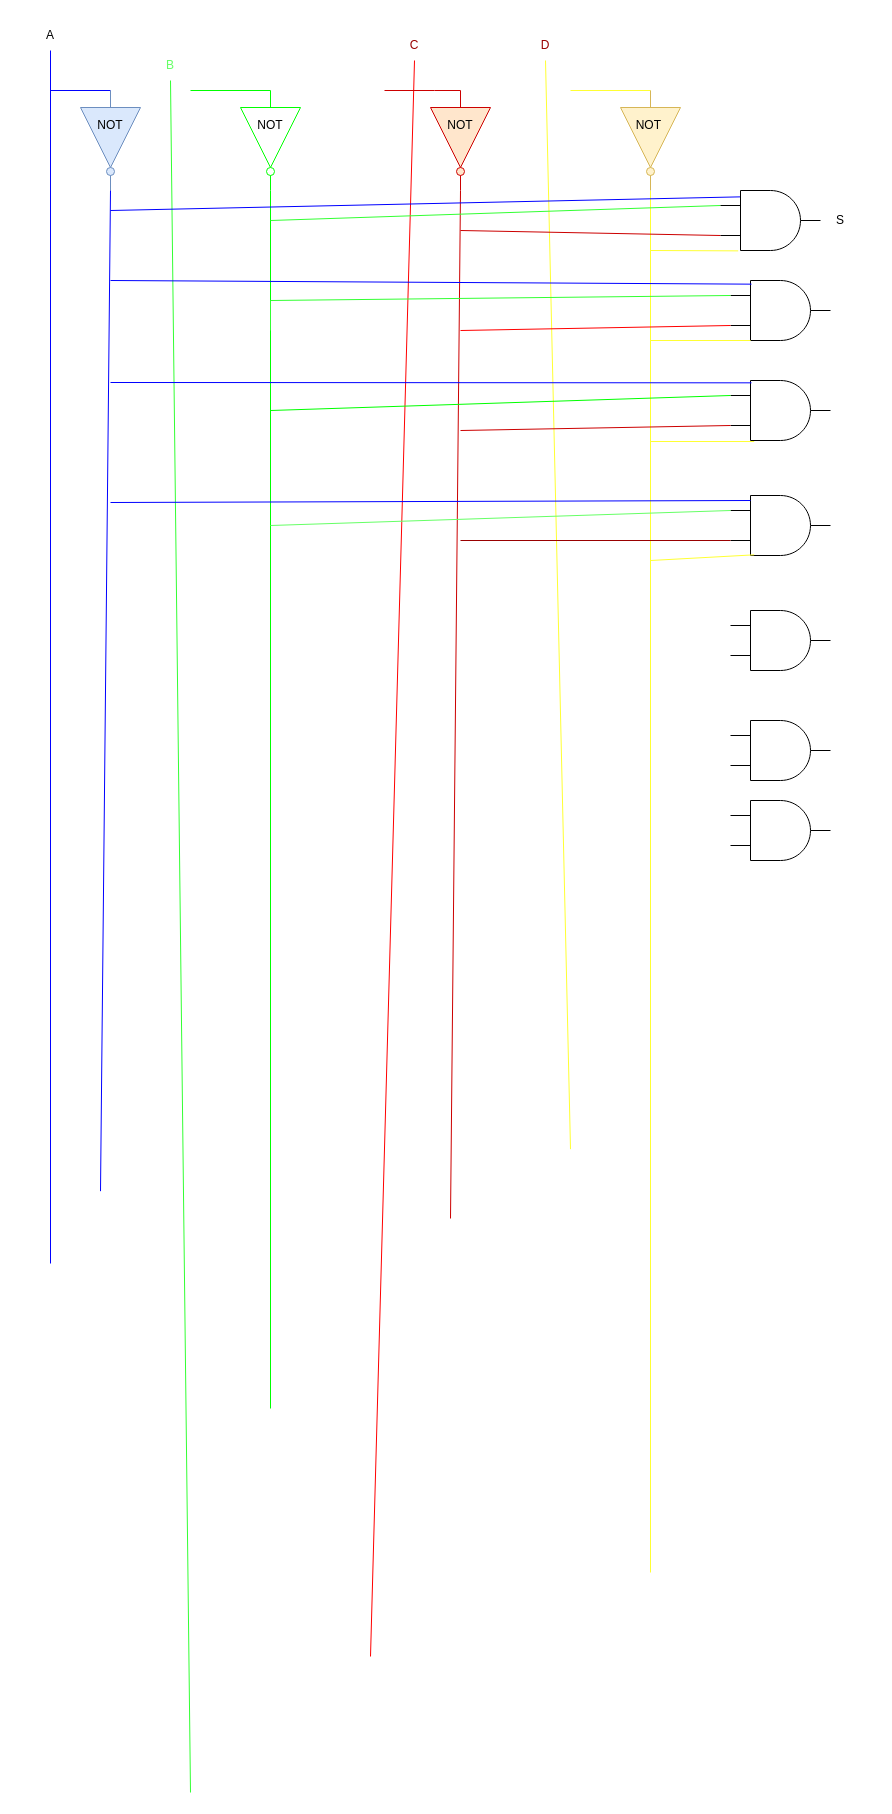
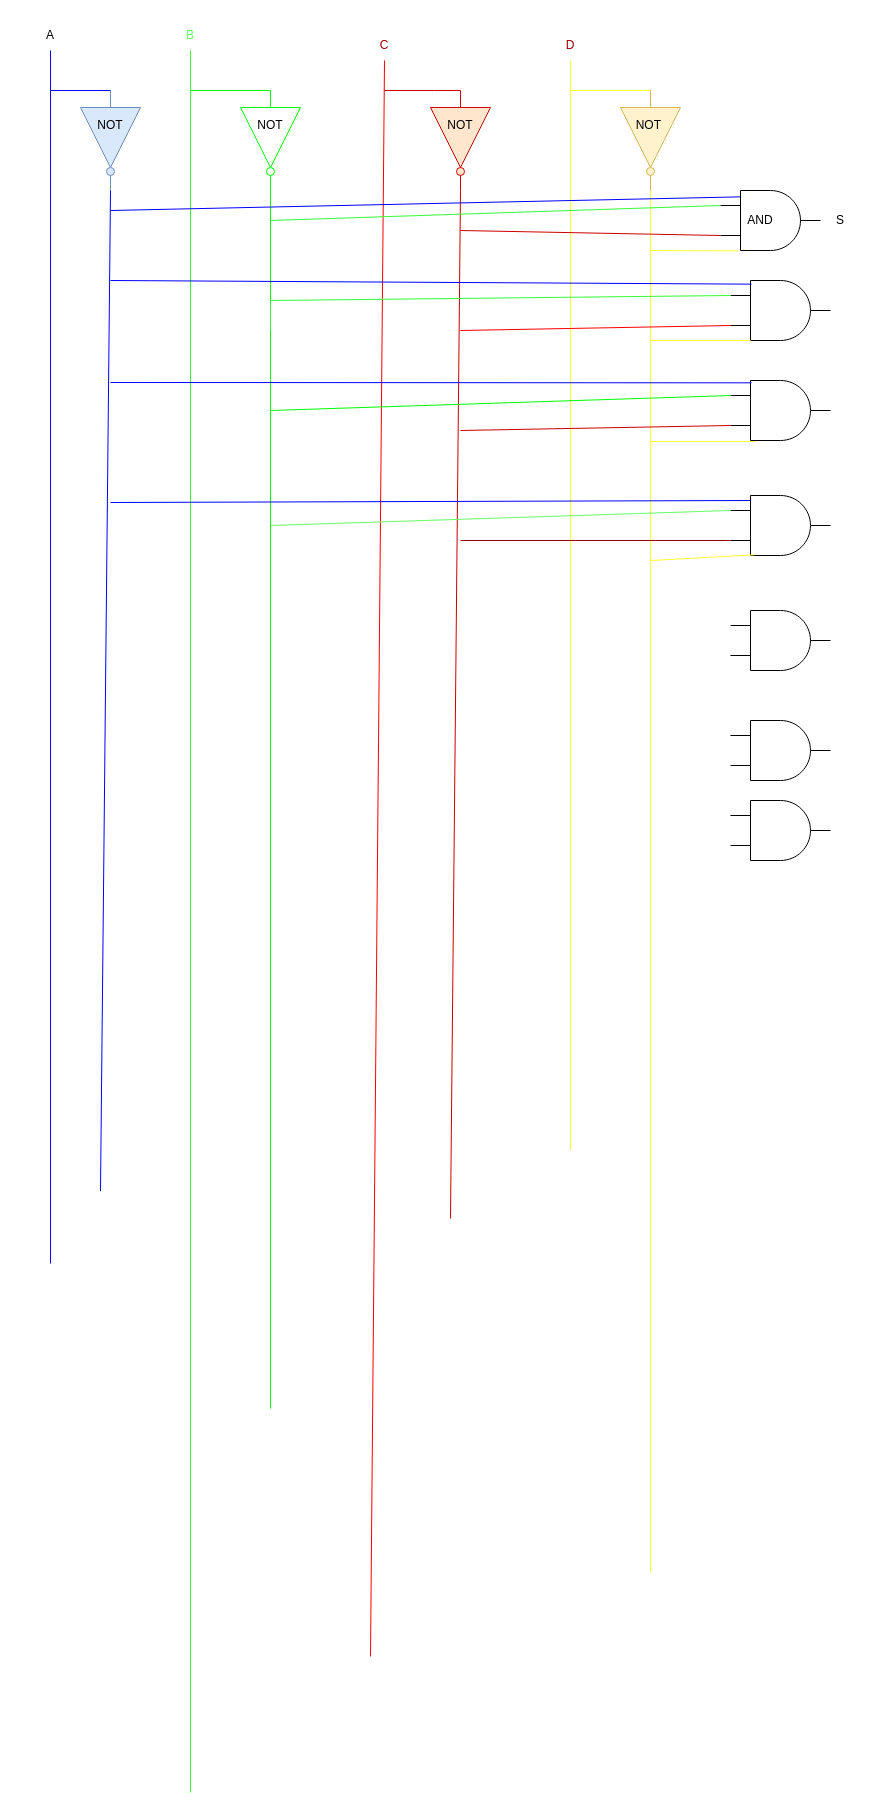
node "C": moved (415, 46) -> (385, 46)
node "D": moved (546, 46) -> (571, 46)
node "B": moved (171, 66) -> (191, 36)
node "AND": added
